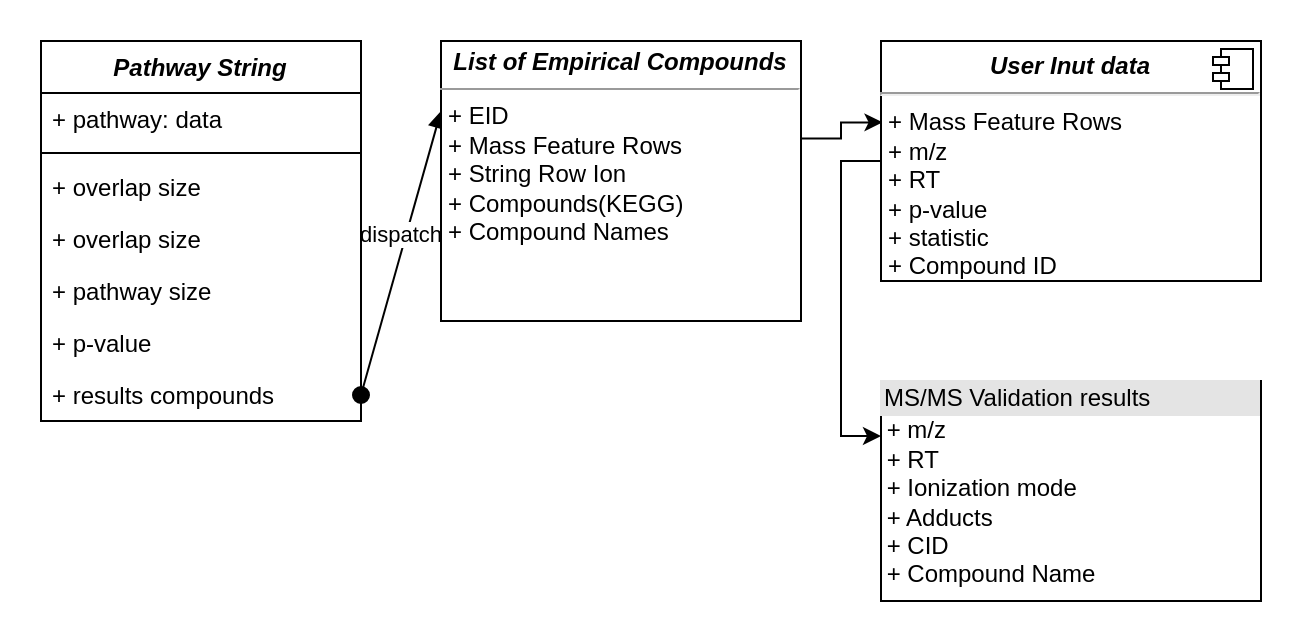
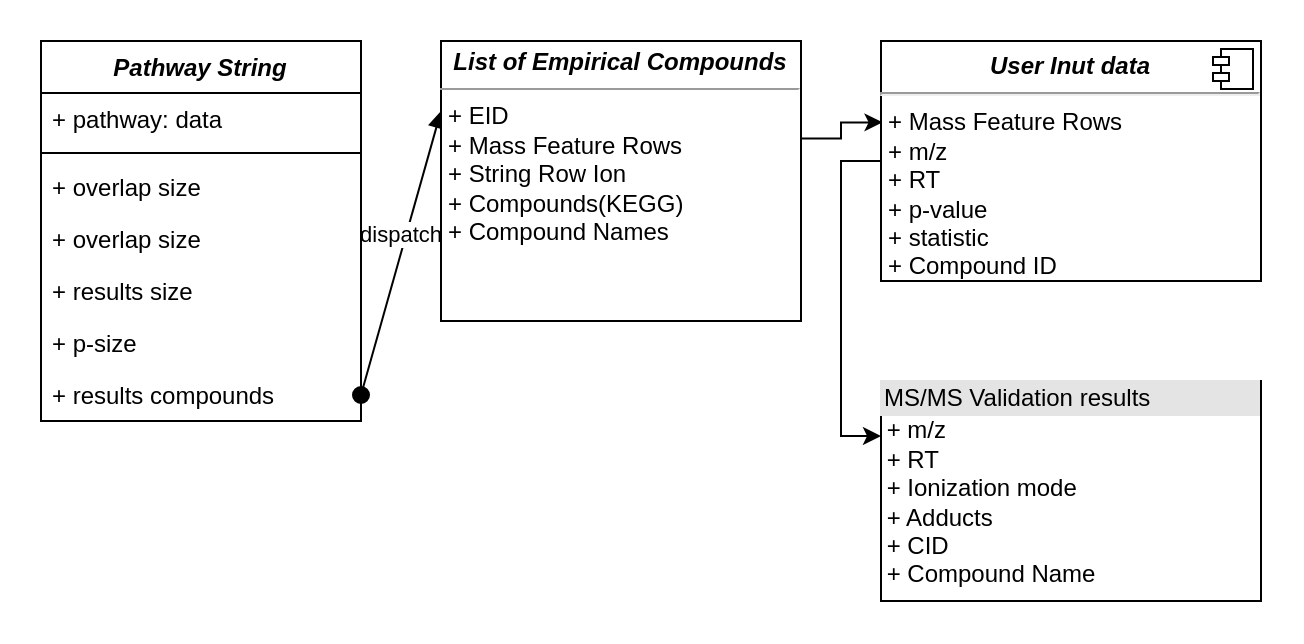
node "+ pathway size": label "+ pathway size" -> "+ results size"
node "+ p-value": label "+ p-value" -> "+ p-size"
